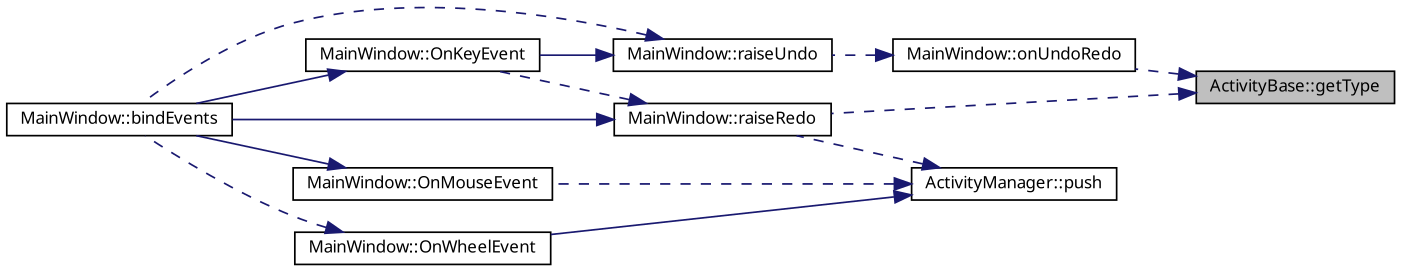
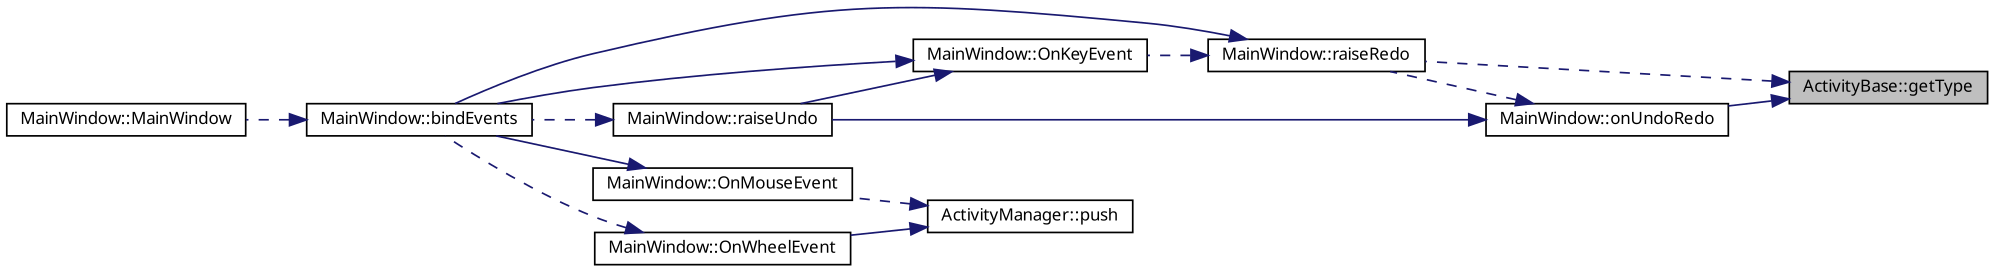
edge "MainWindow::OnKeyEvent" -> "MainWindow::raiseUndo": reversed
edge "MainWindow::raiseUndo" -> "MainWindow::onUndoRedo": style dashed -> solid
edge "MainWindow::onUndoRedo" -> "ActivityBase::getType": style dashed -> solid
node "MainWindow::MainWindow": added
edge "MainWindow::raiseRedo" -> "ActivityManager::push": now "MainWindow::raiseRedo" -> "MainWindow::onUndoRedo"
